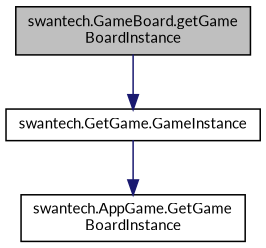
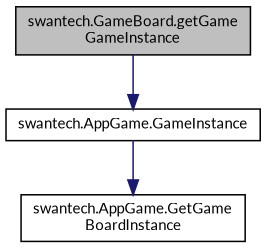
node "swantech.GameBoard.getGame BoardInstance": label "swantech.GameBoard.getGame BoardInstance" -> "swantech.GameBoard.getGame GameInstance"
node "swantech.GetGame.GameInstance": label "swantech.GetGame.GameInstance" -> "swantech.AppGame.GameInstance"
